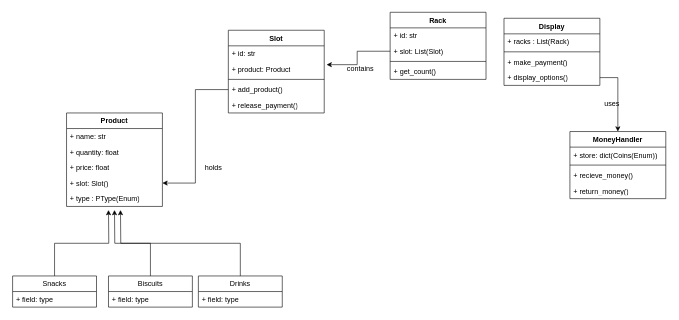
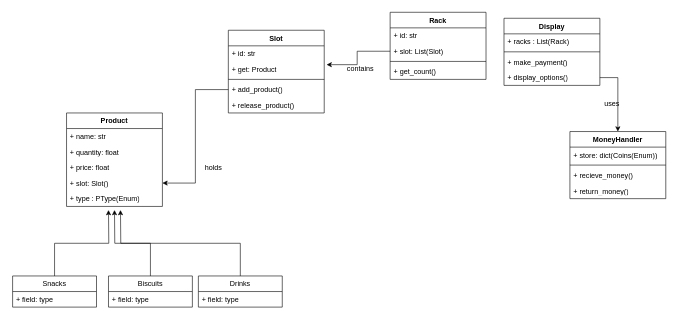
node "+ product: Product": label "+ product: Product" -> "+ get: Product"
node "+ release_payment()": label "+ release_payment()" -> "+ release_product()"
